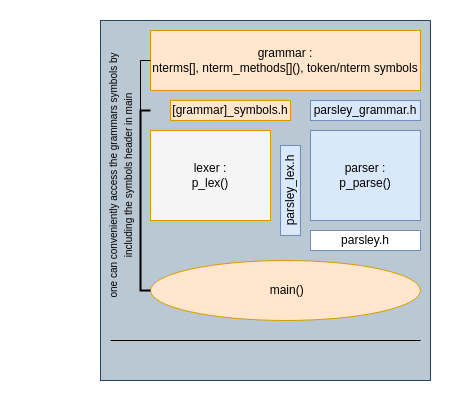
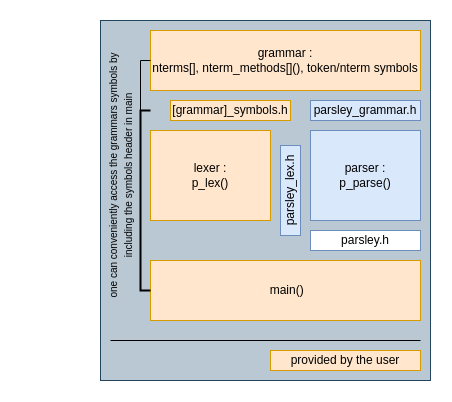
node "lexer : p_lex()": fillcolor #f5f5f5 -> #ffe6cc
node "main()": shape ellipse -> rectangle
node "provided by the user": added
